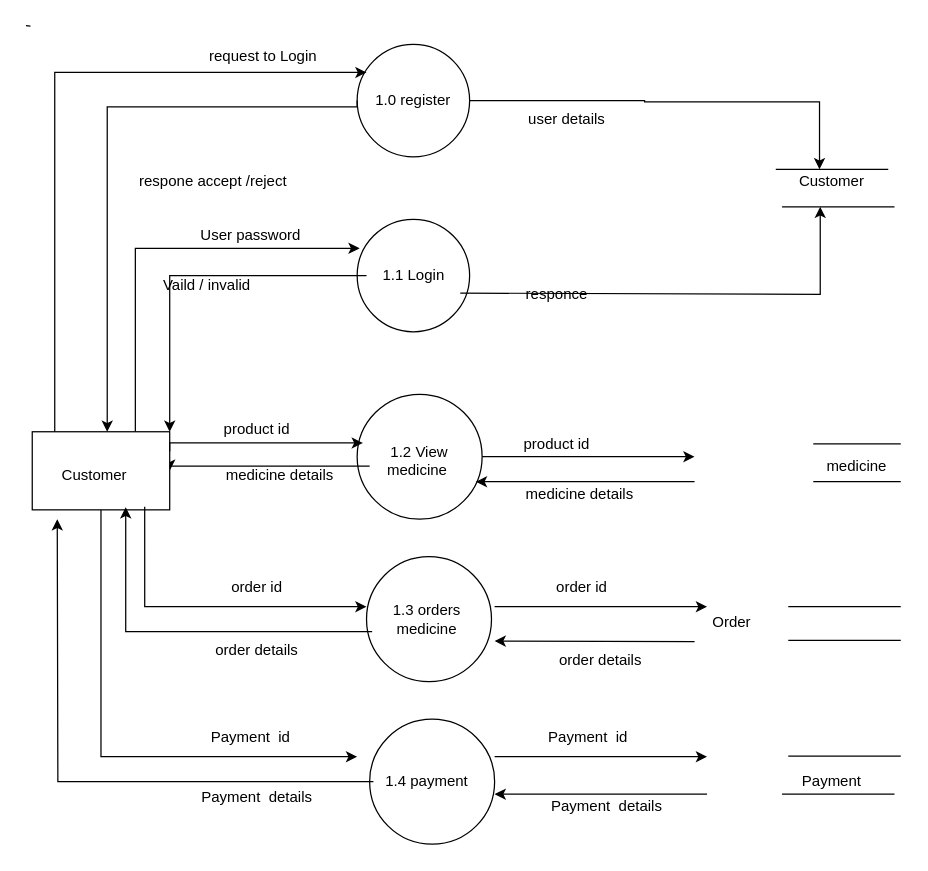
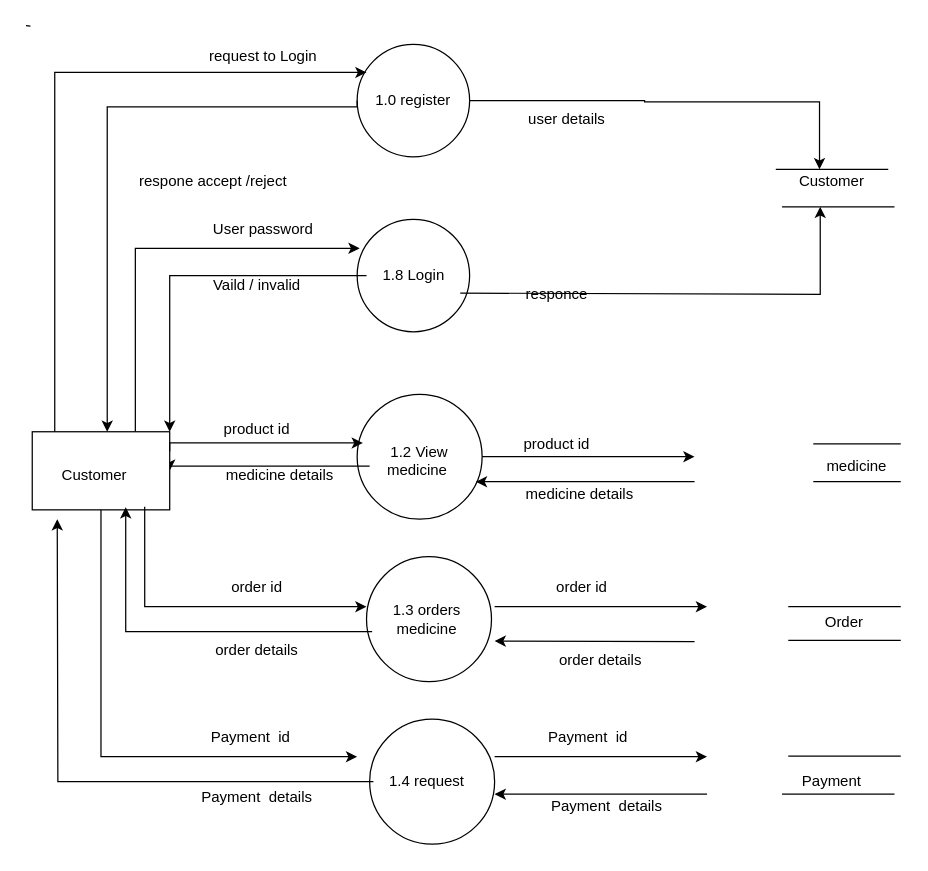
node "User password": moved (251, 235) -> (263, 229)
node "1.1 Login": label "1.1 Login" -> "1.8 Login"
node "Vaild / invalid": moved (207, 285) -> (257, 285)
node "Order": moved (732, 623) -> (844, 623)
node "1.4 payment": label "1.4 payment" -> "1.4 request"
